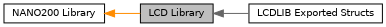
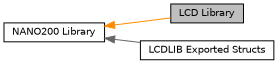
edge "LCDLIB Exported Structs" -> "LCD Library": now "LCDLIB Exported Structs" -> "NANO200 Library"
